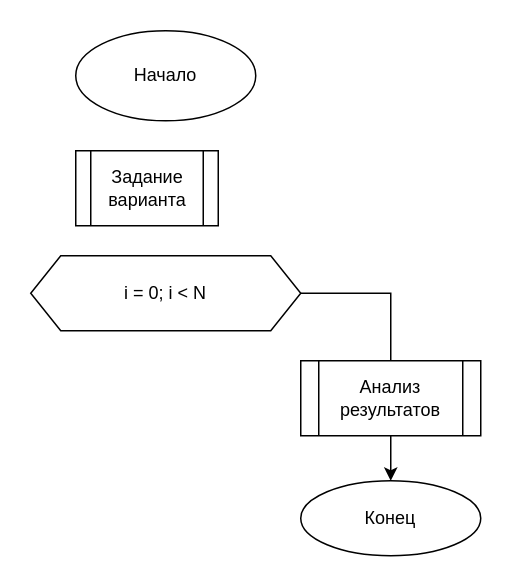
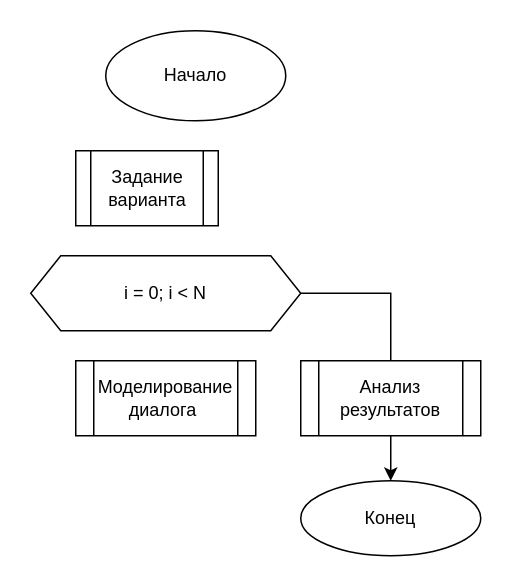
node "Начало": moved (166, 76) -> (196, 76)
node "Моделирование диалога": added
